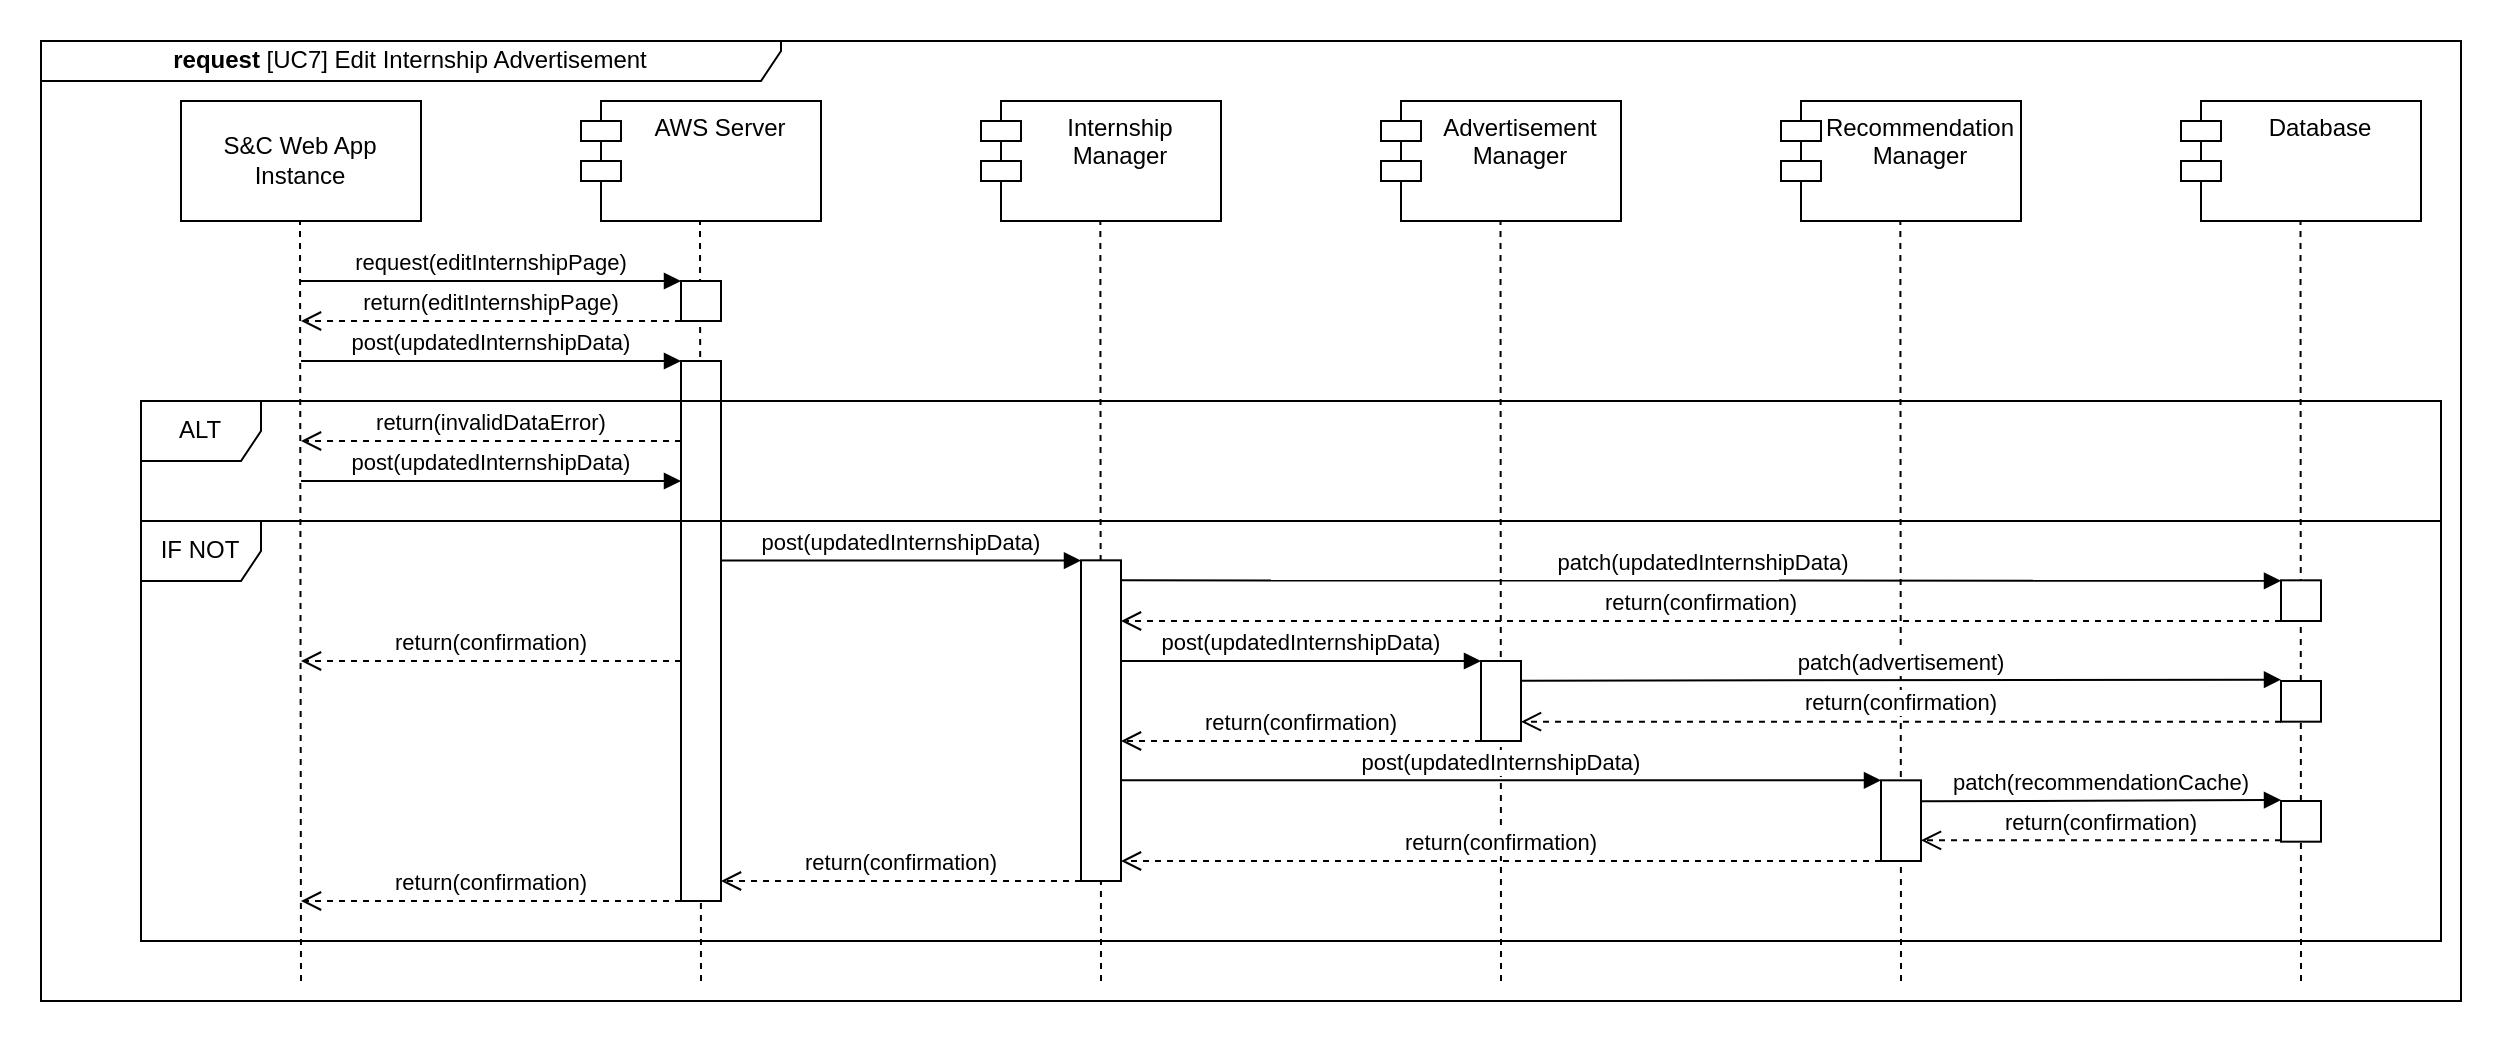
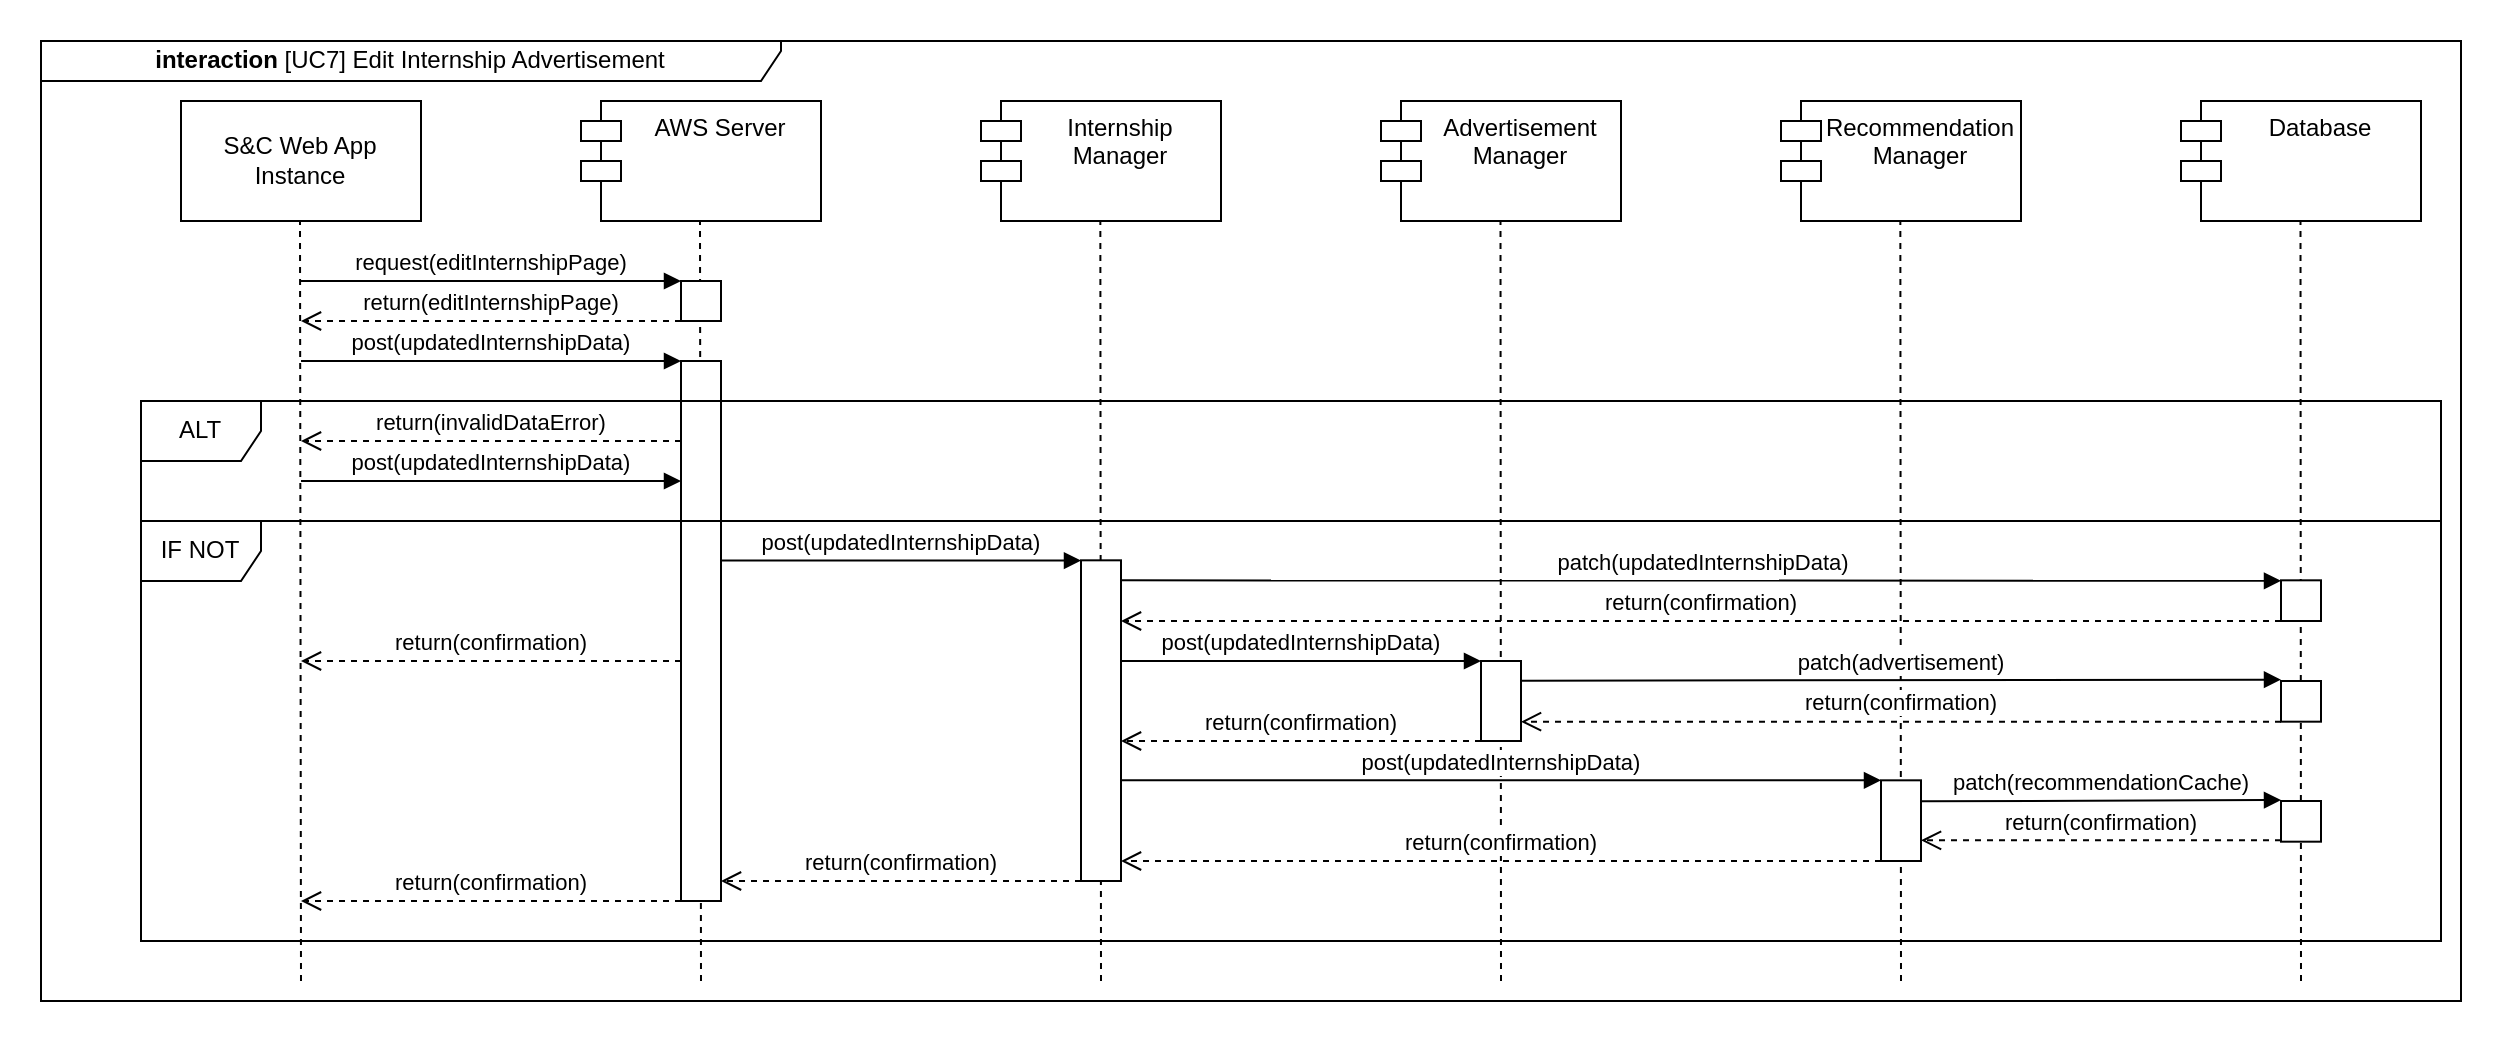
node "request [UC7] Edit Internship Advertisement": label "request [UC7] Edit Internship Advertisement" -> "interaction [UC7] Edit Internship Advertisement"
